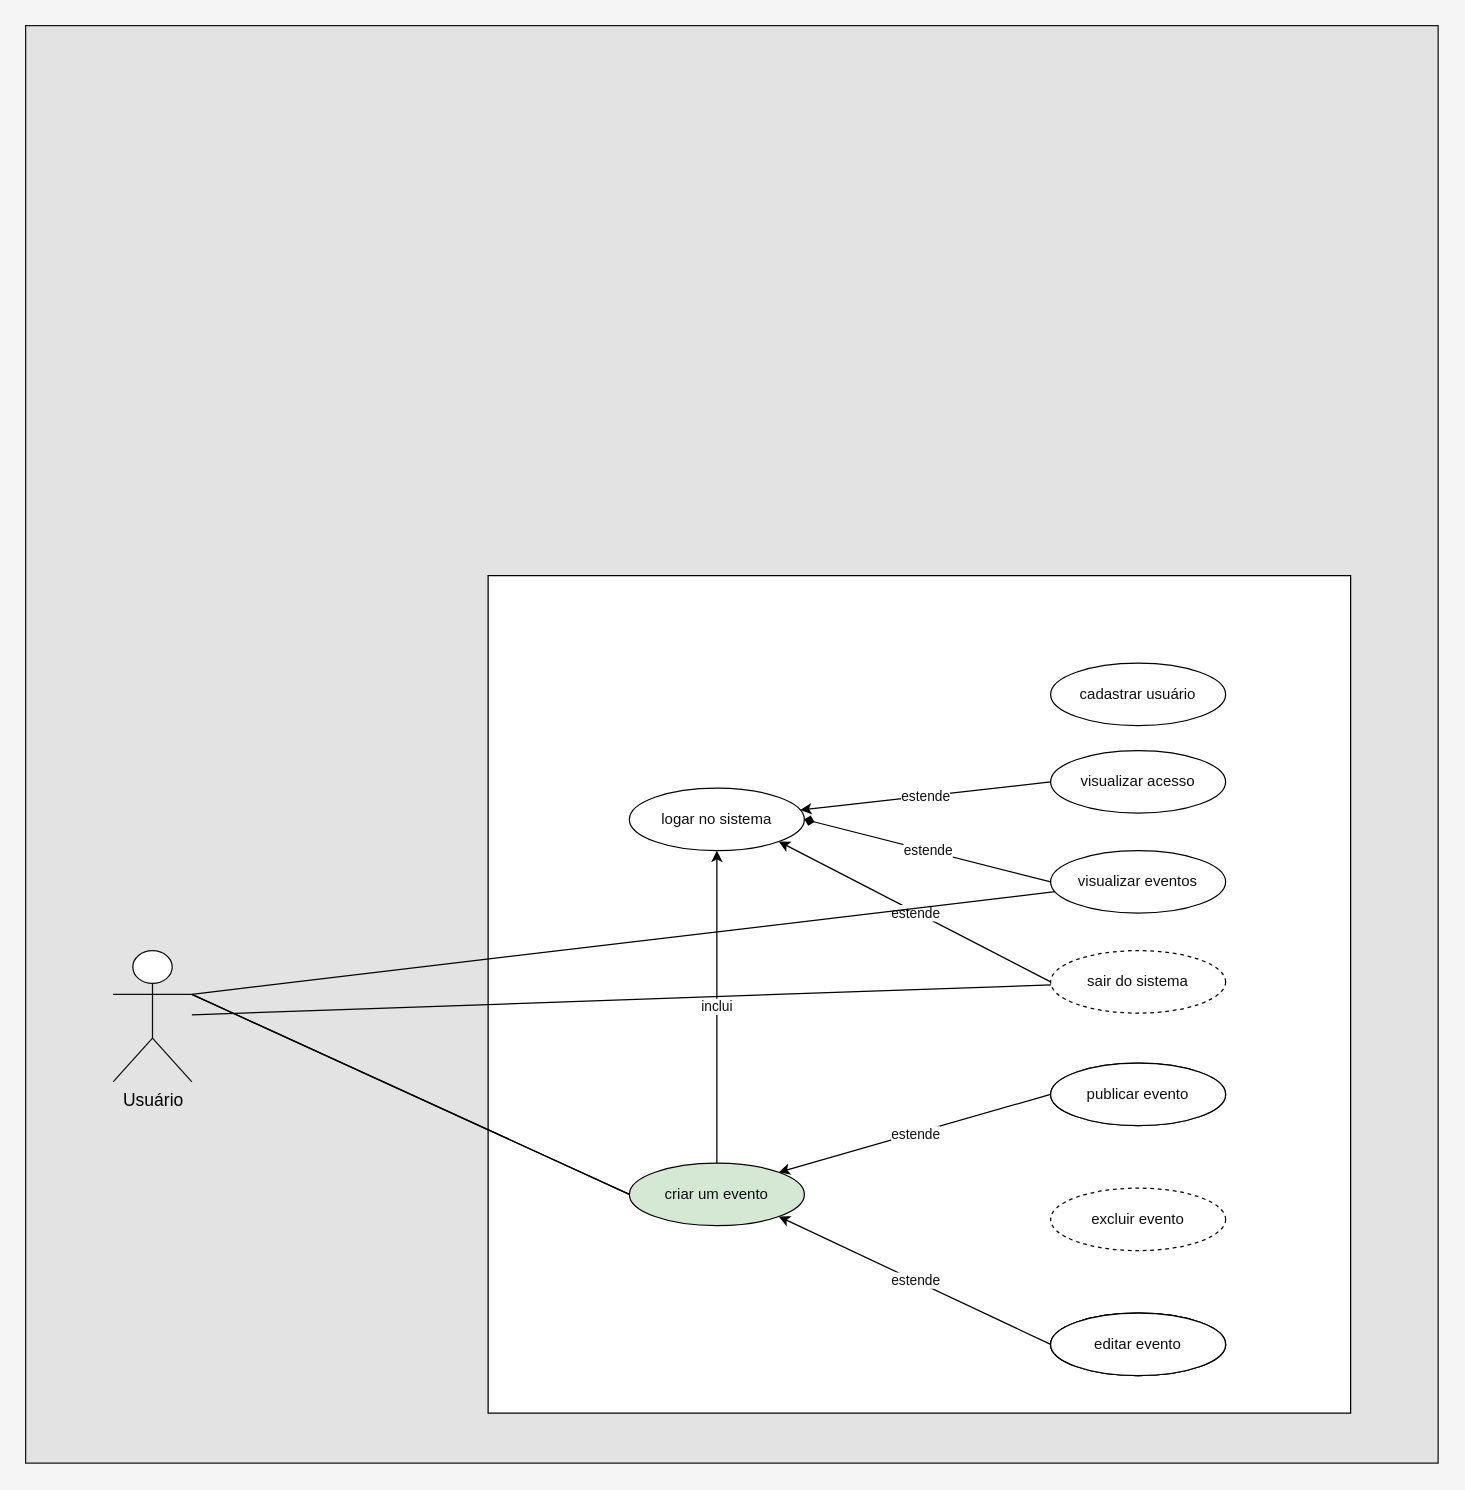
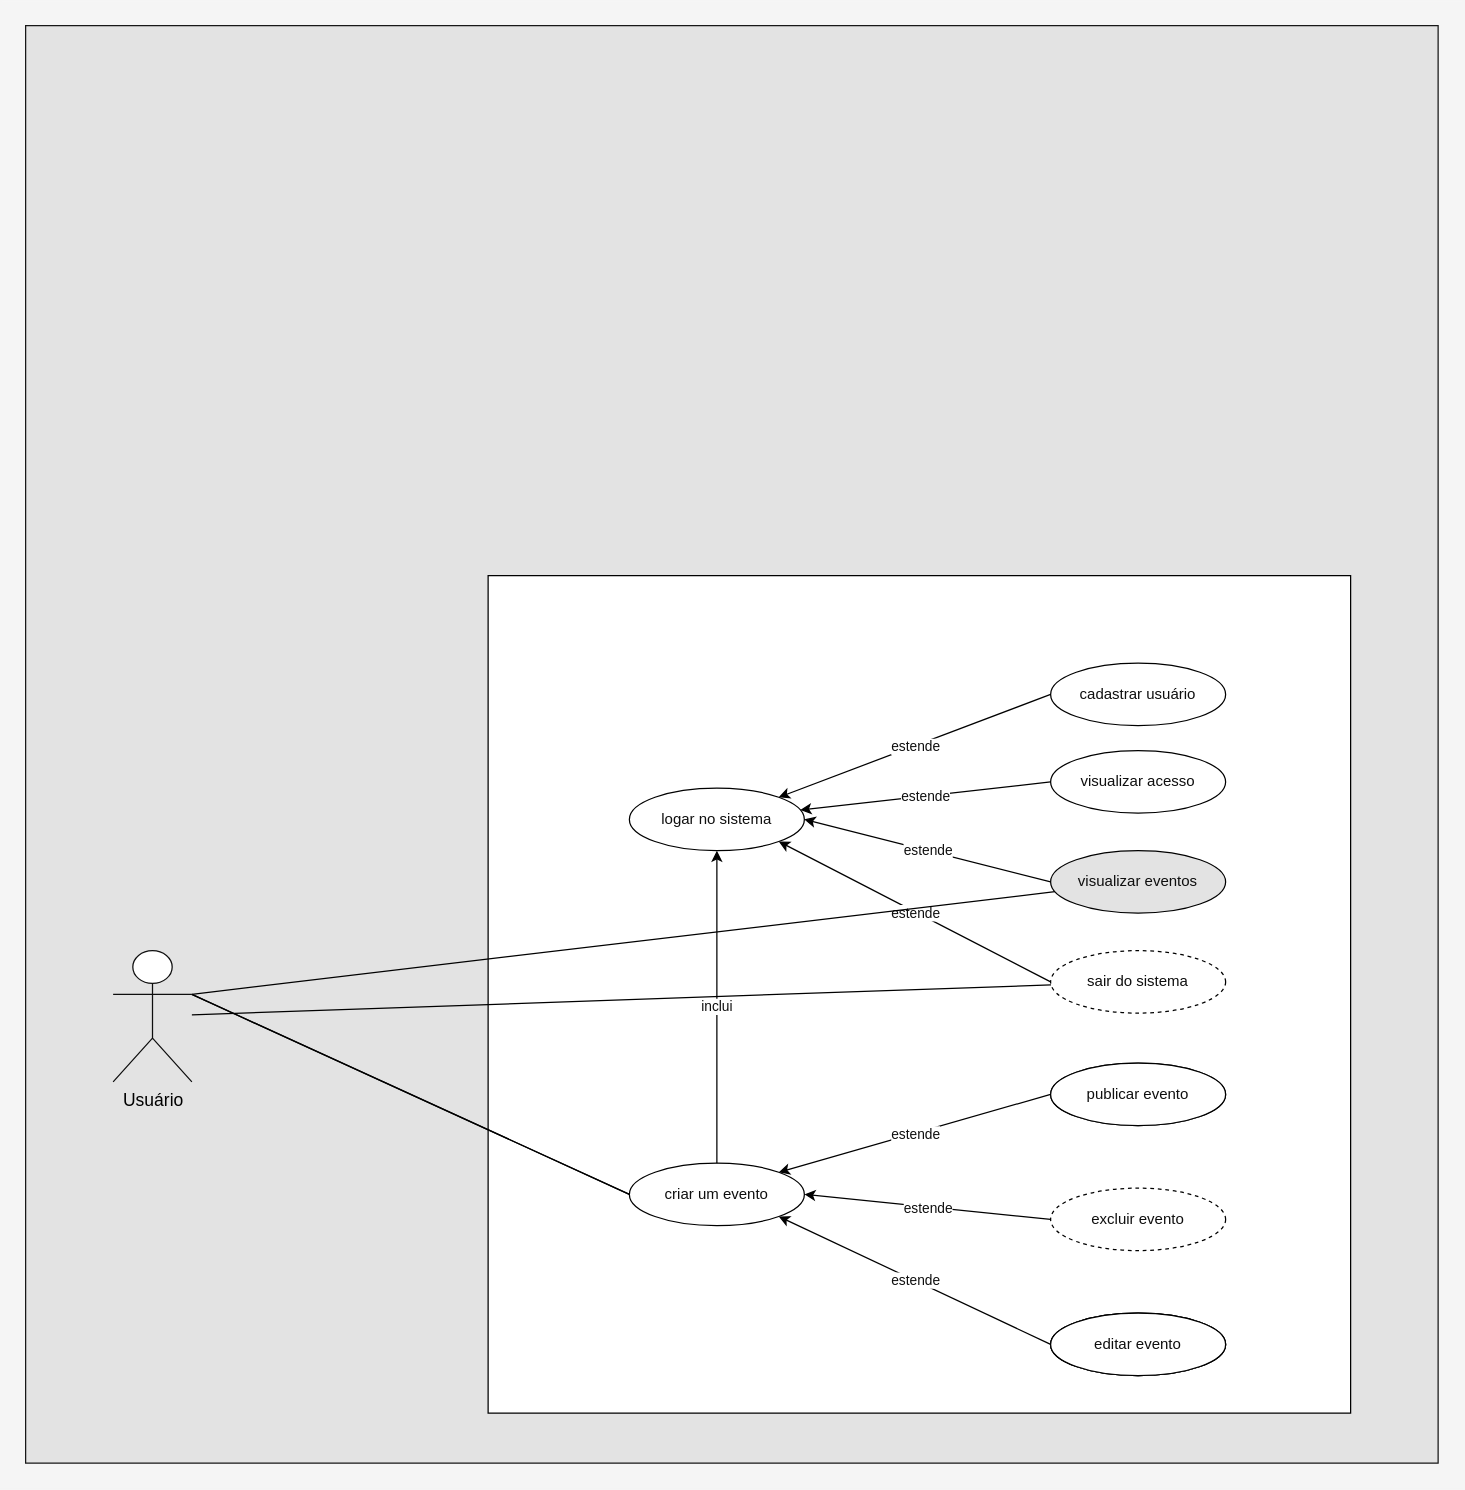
edge "cadastrar usuário" -> "logar no sistema": added, label "estende"
edge "visualizar eventos" -> "logar no sistema": arrowhead diamond -> classic
node "visualizar eventos": fillcolor #ffffff -> #e3e3e3
node "criar um evento": fillcolor #d5e8d4 -> #ffffff
edge "excluir evento" -> "criar um evento": added, label "estende"
